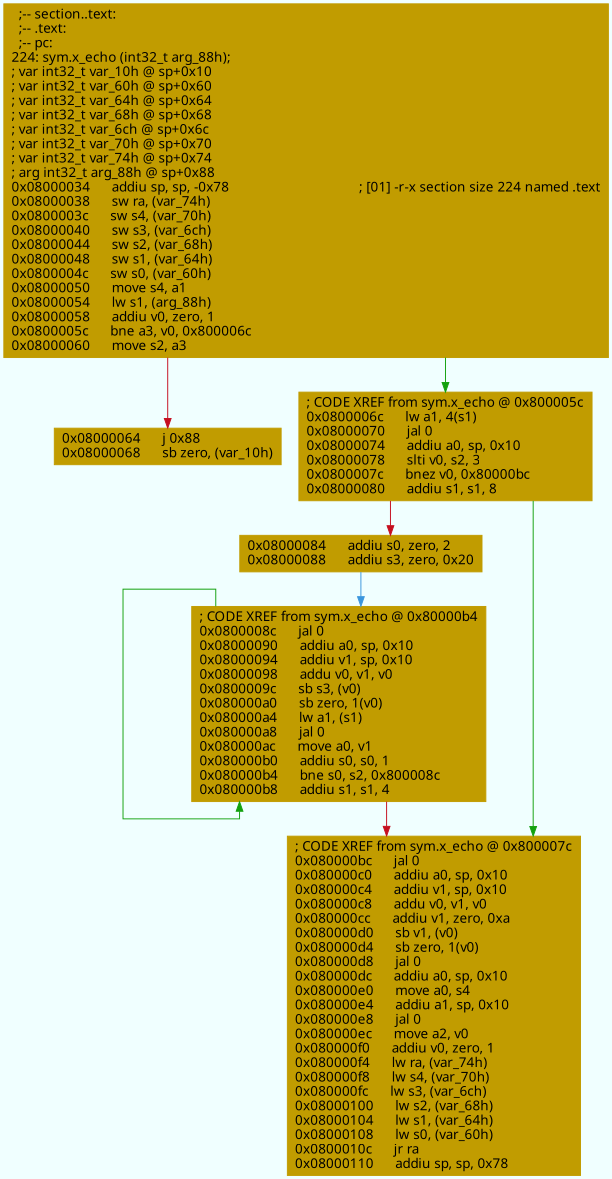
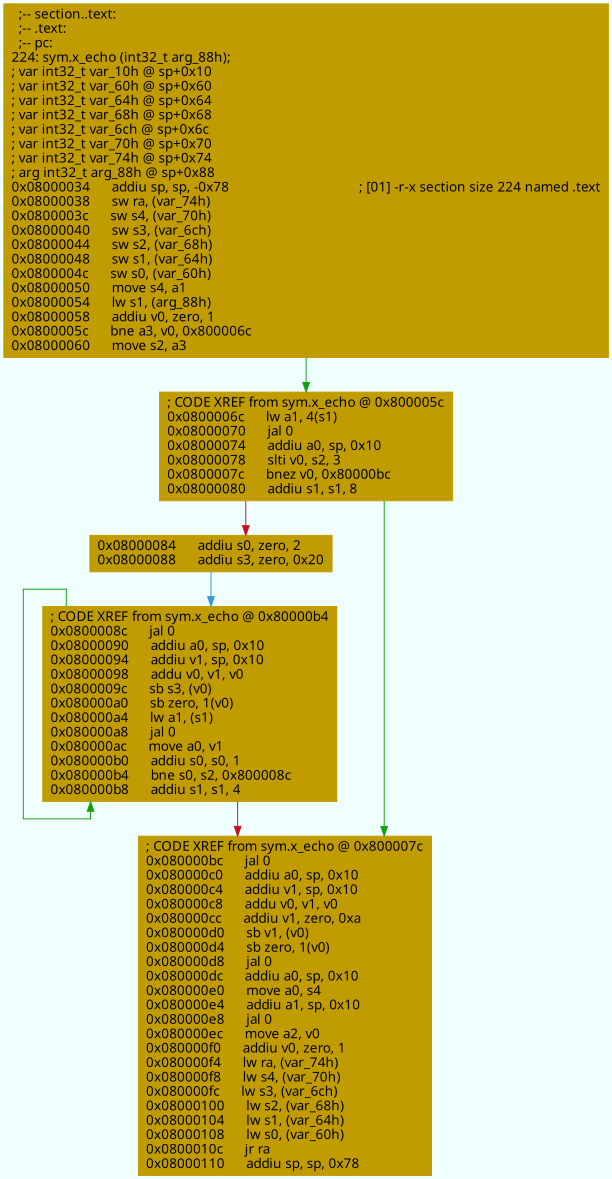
node "0x08000064      j 0x88 0x08000068      sb zero, (var_10h)": removed
